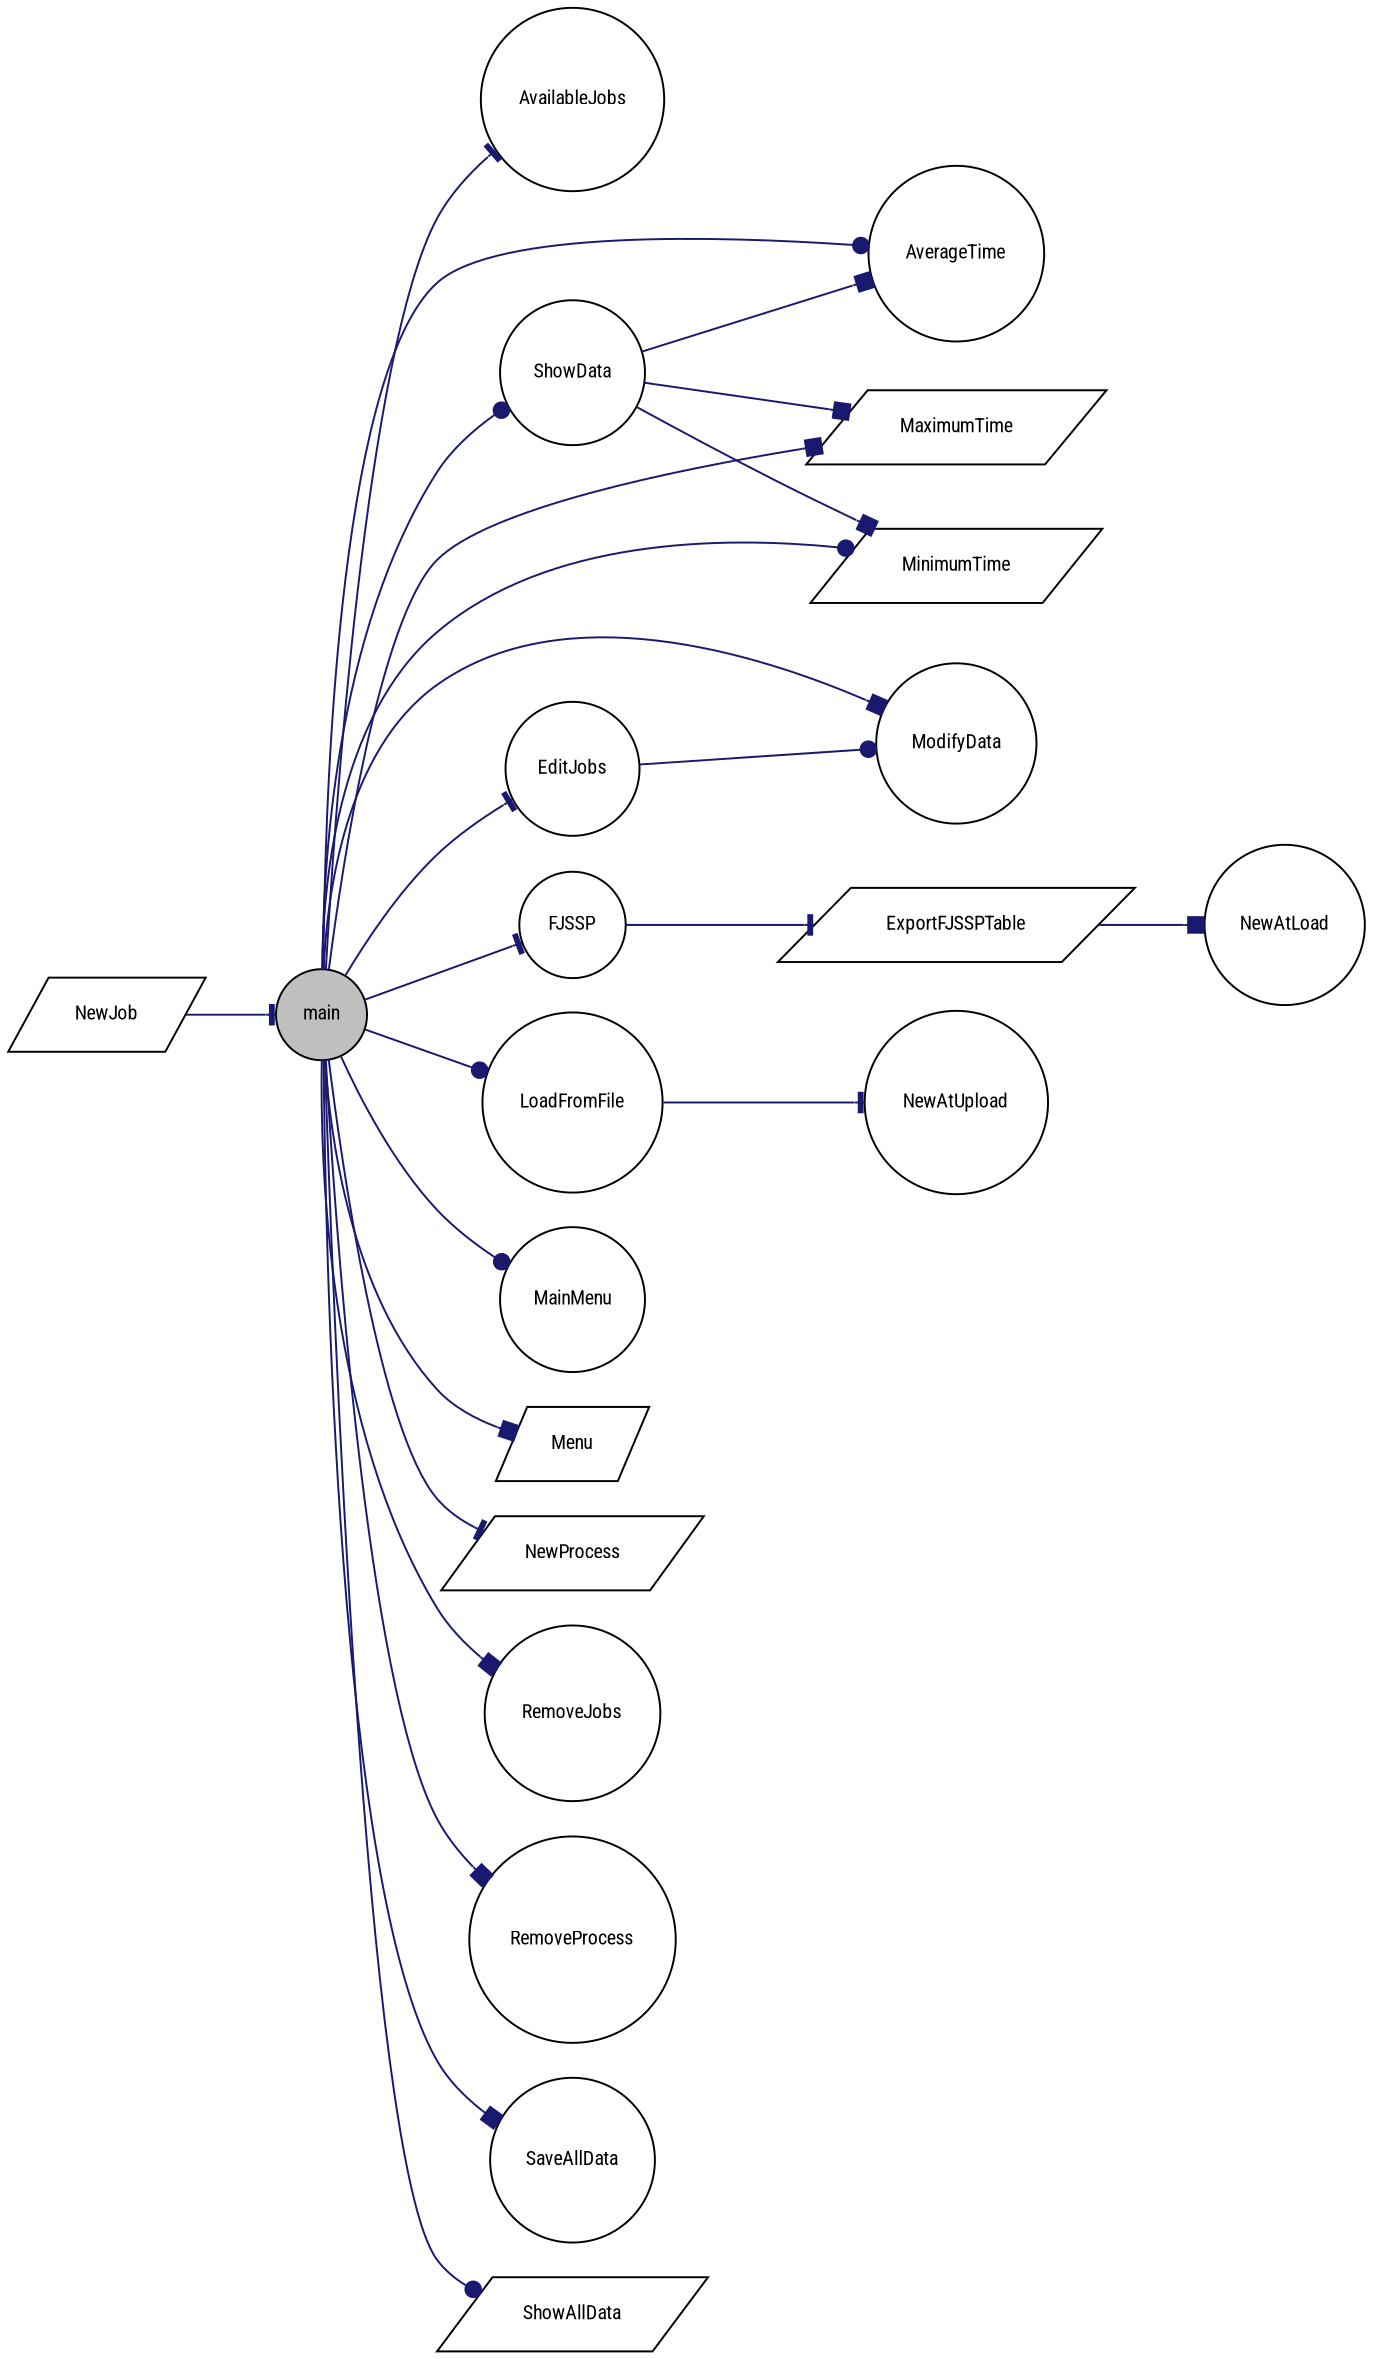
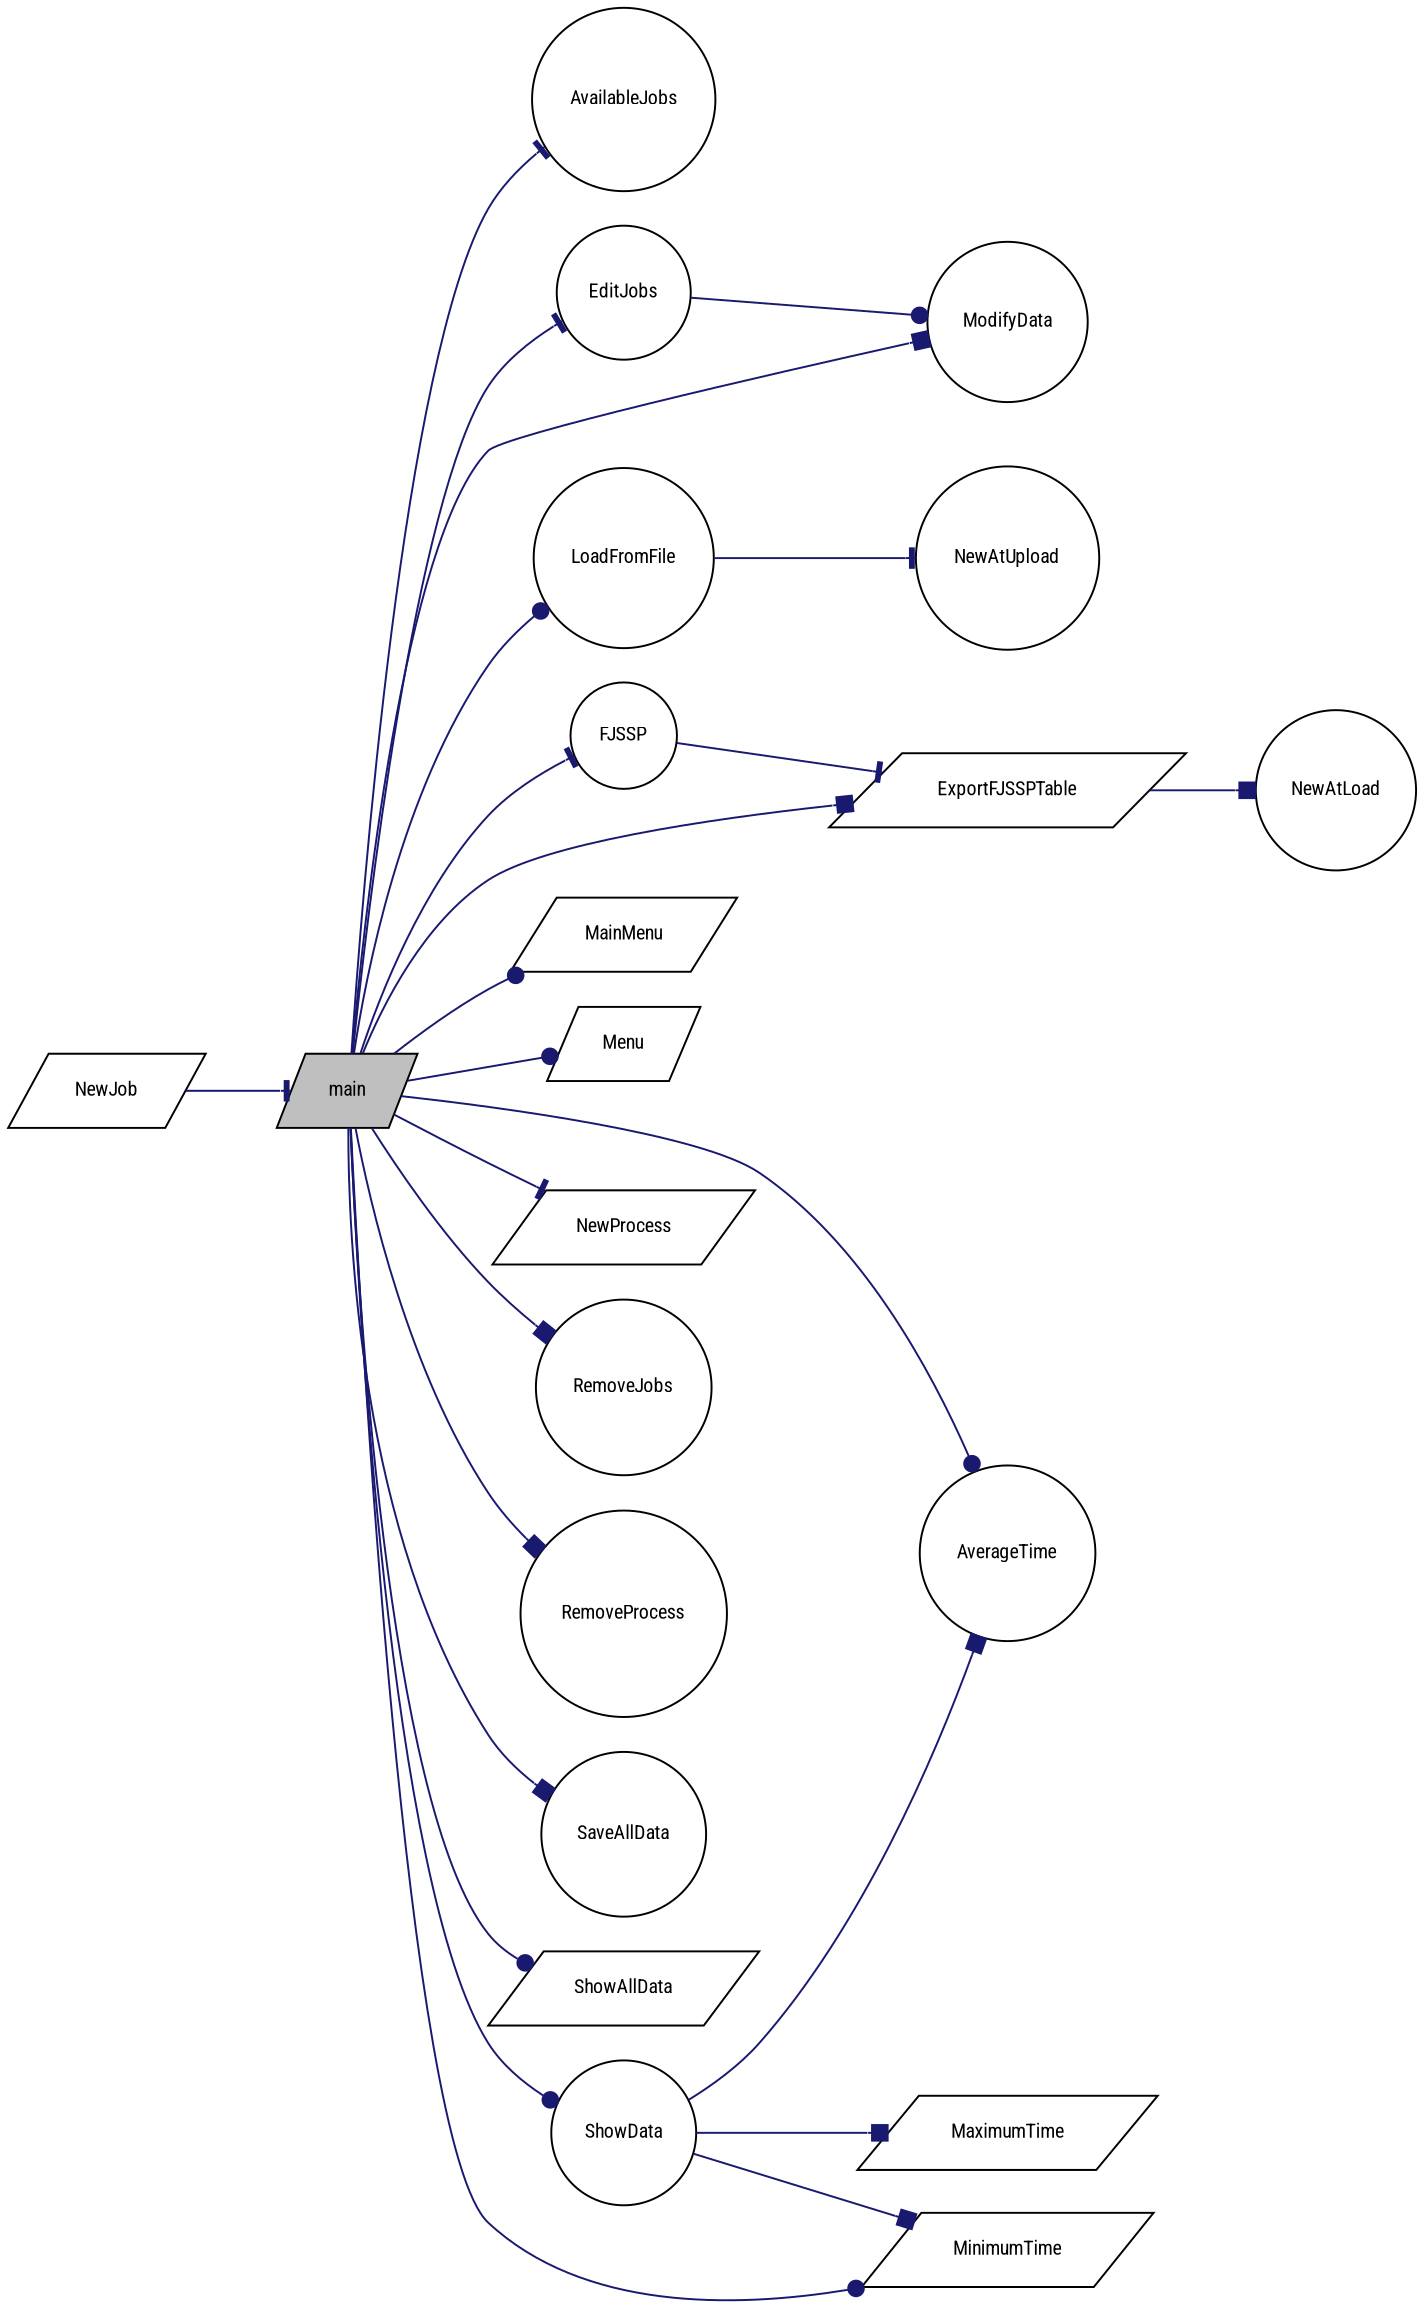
edge "main" -> "MaximumTime": now "main" -> "ExportFJSSPTable"
node "main": shape circle -> parallelogram
node "MainMenu": shape circle -> parallelogram
edge "main" -> "Menu": arrowhead box -> dot
